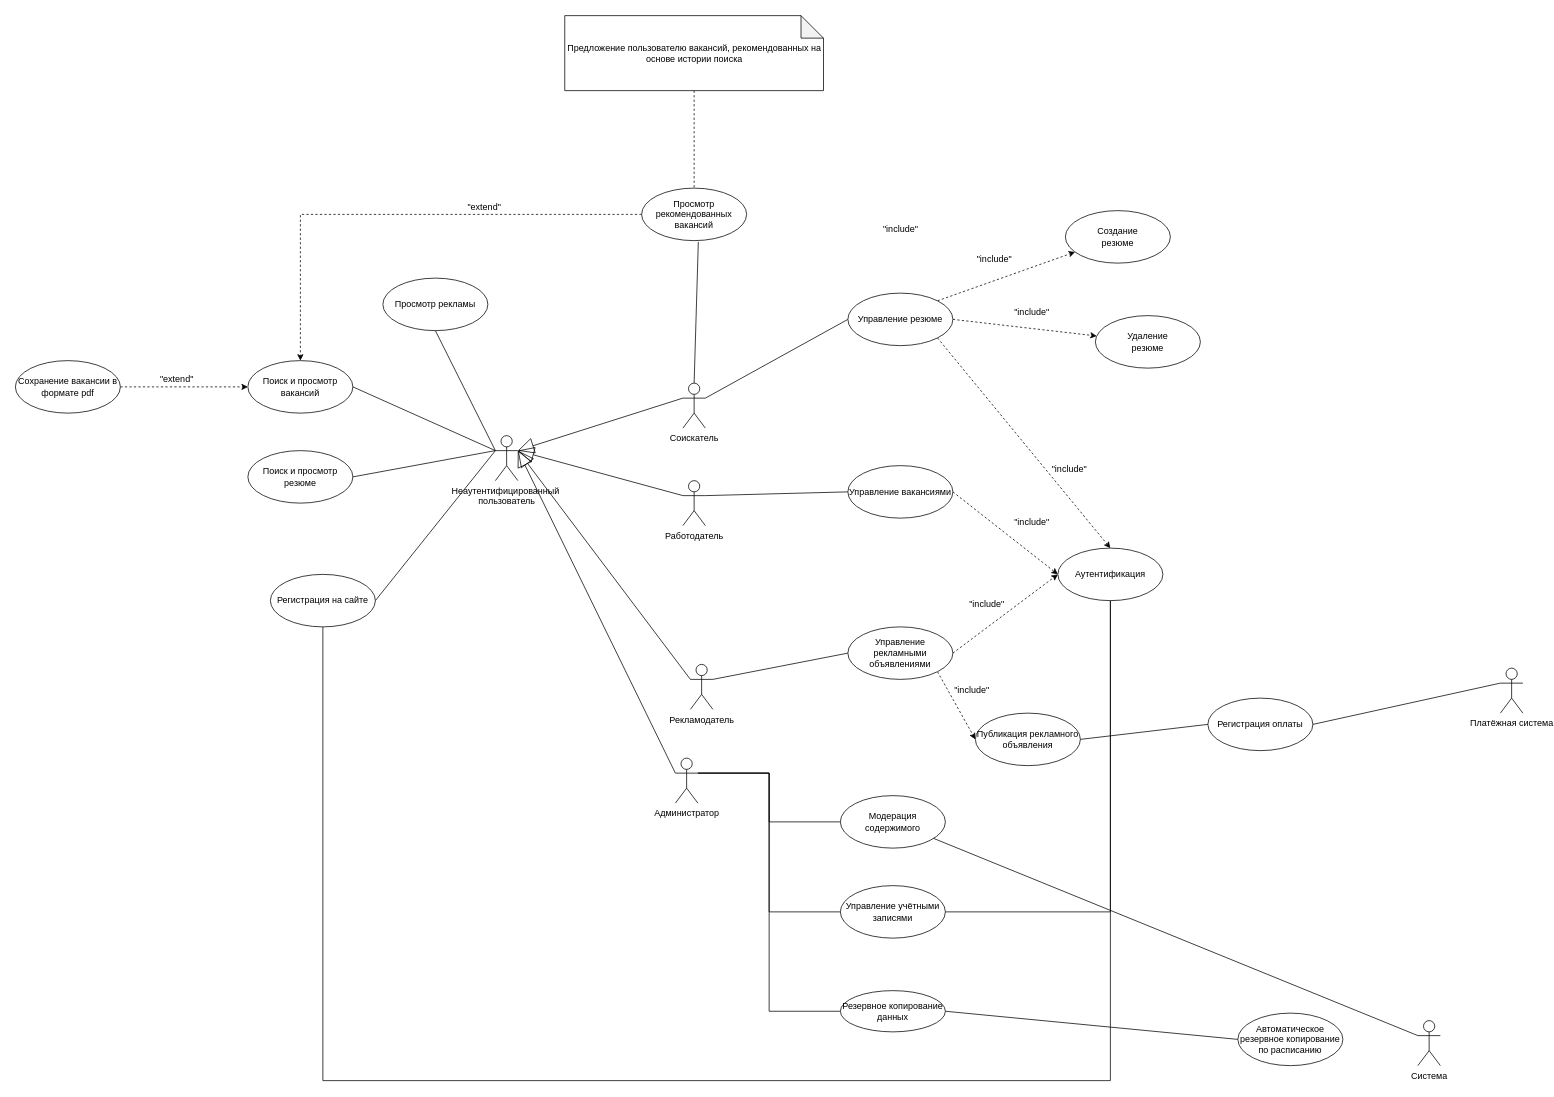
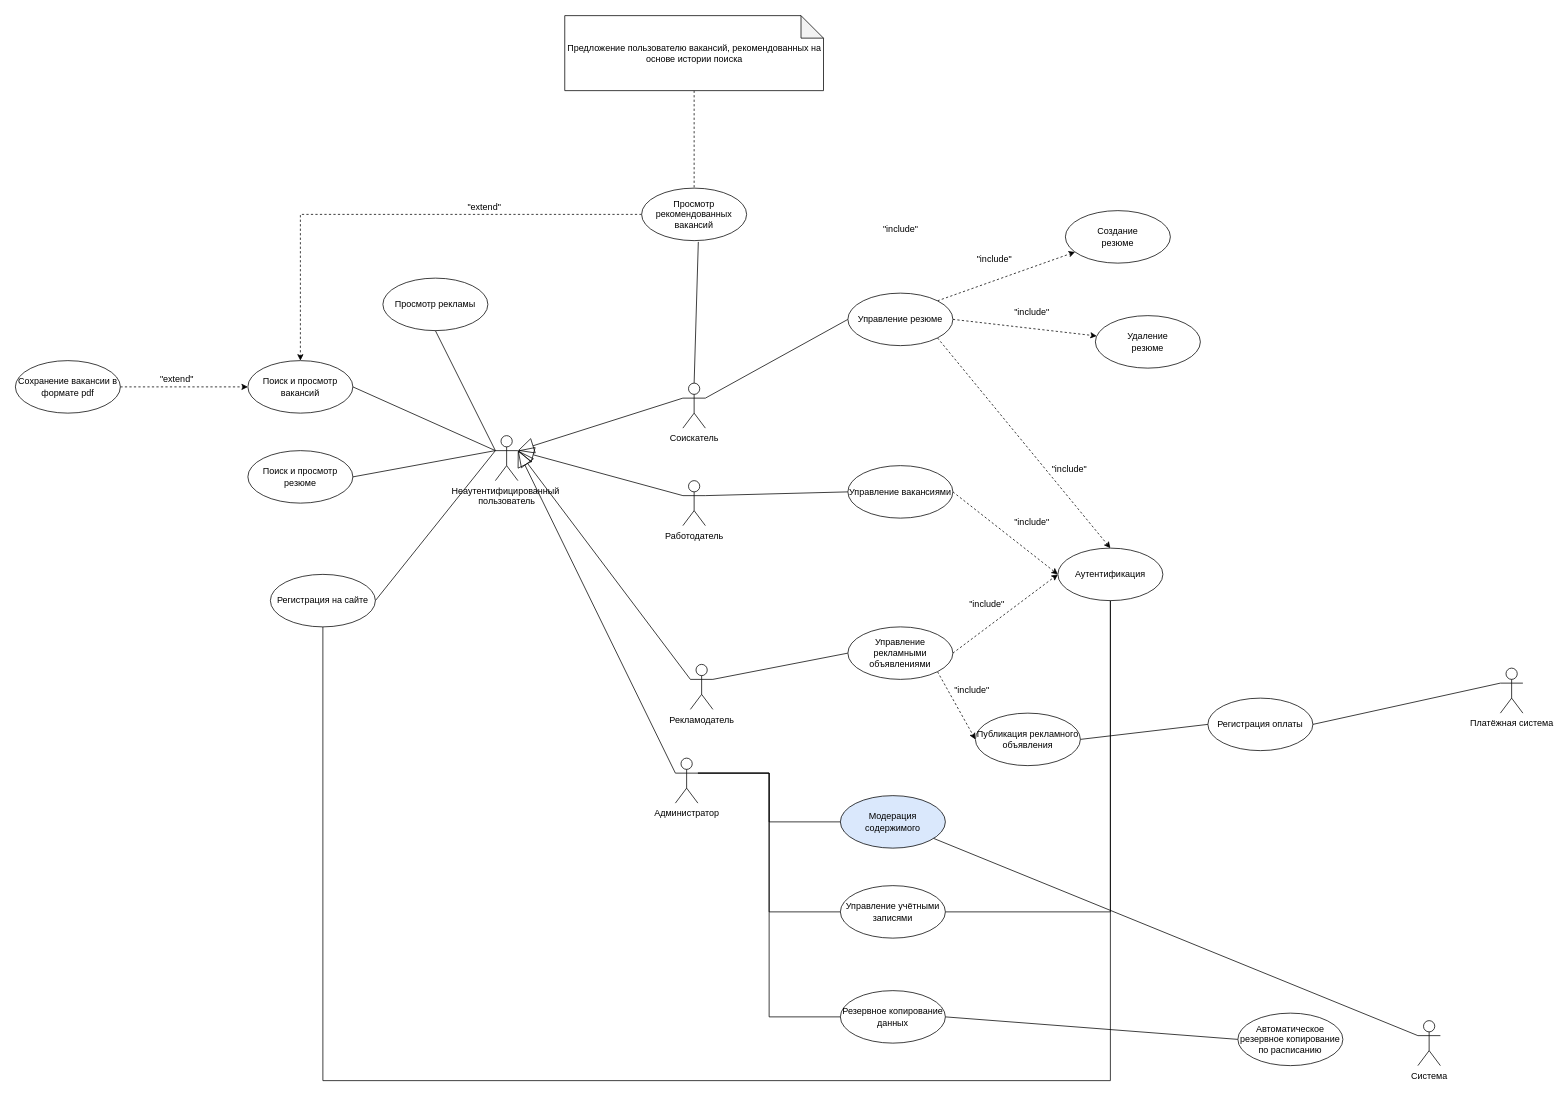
node "Модерация содержимого": fillcolor #ffffff -> #dae8fc
node "Резервное копирование данных": size 105x41 -> 105x53
